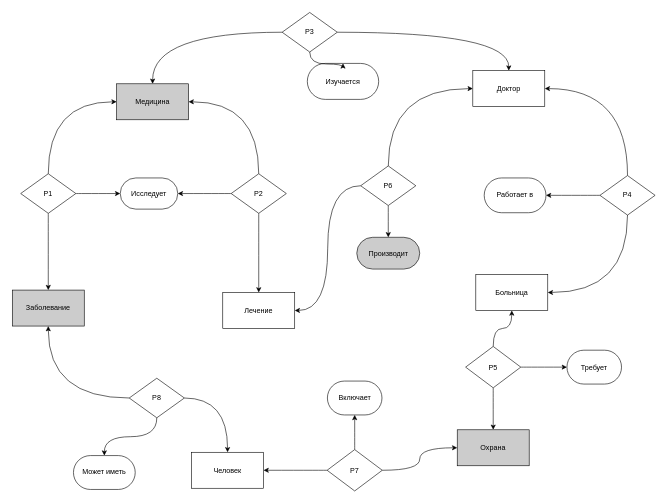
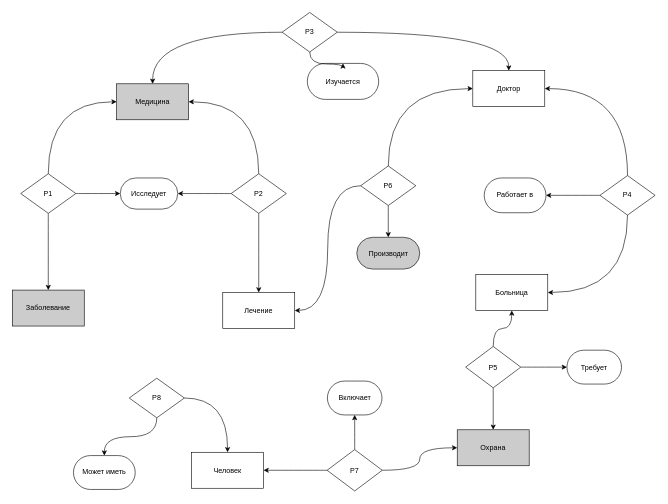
edge "P8" -> "Заболевание": removed
